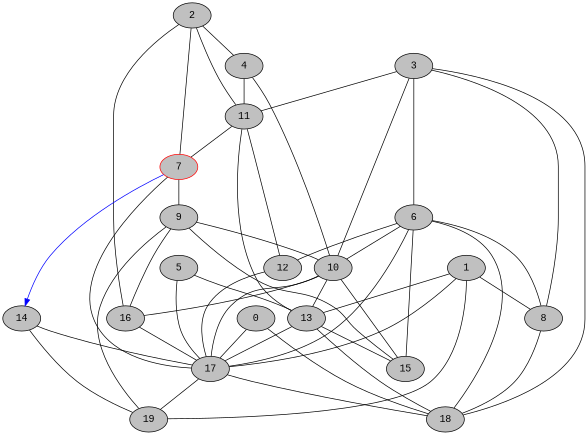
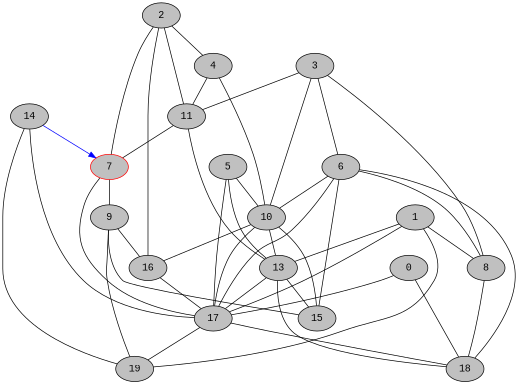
edge "7" -> "14": reversed
edge "3" -- "18": removed
edge "9" -- "10": now "5" -- "10"
node "12": removed
